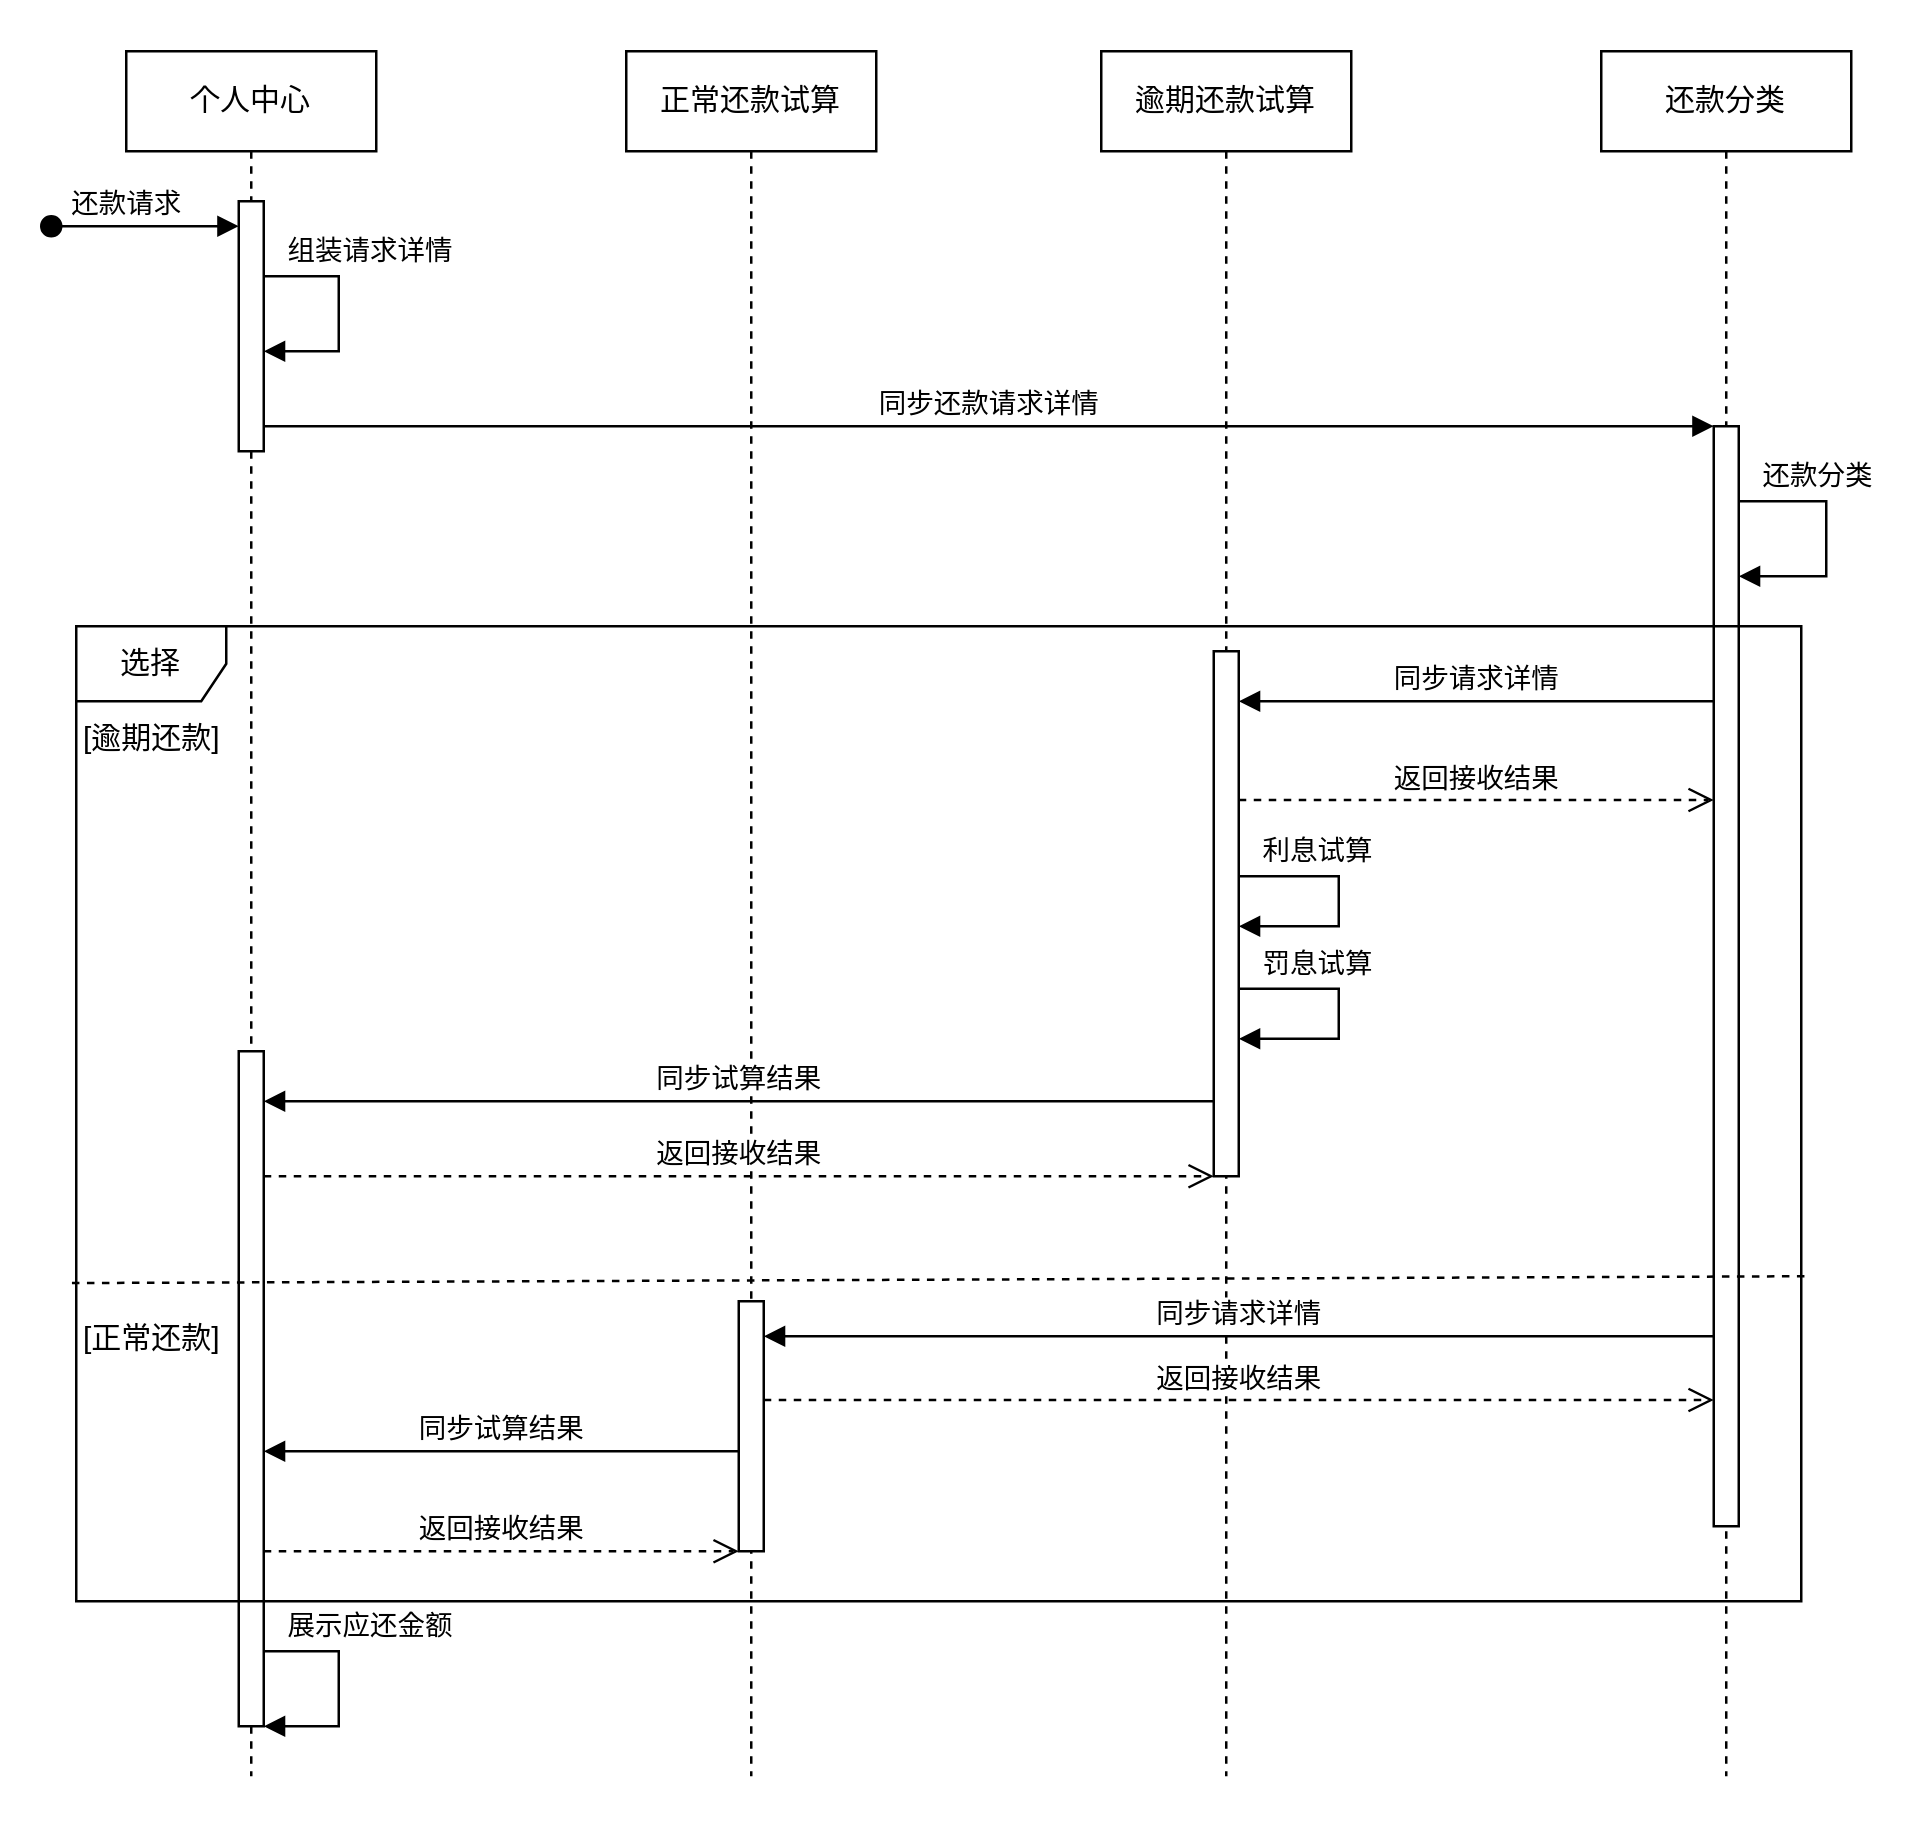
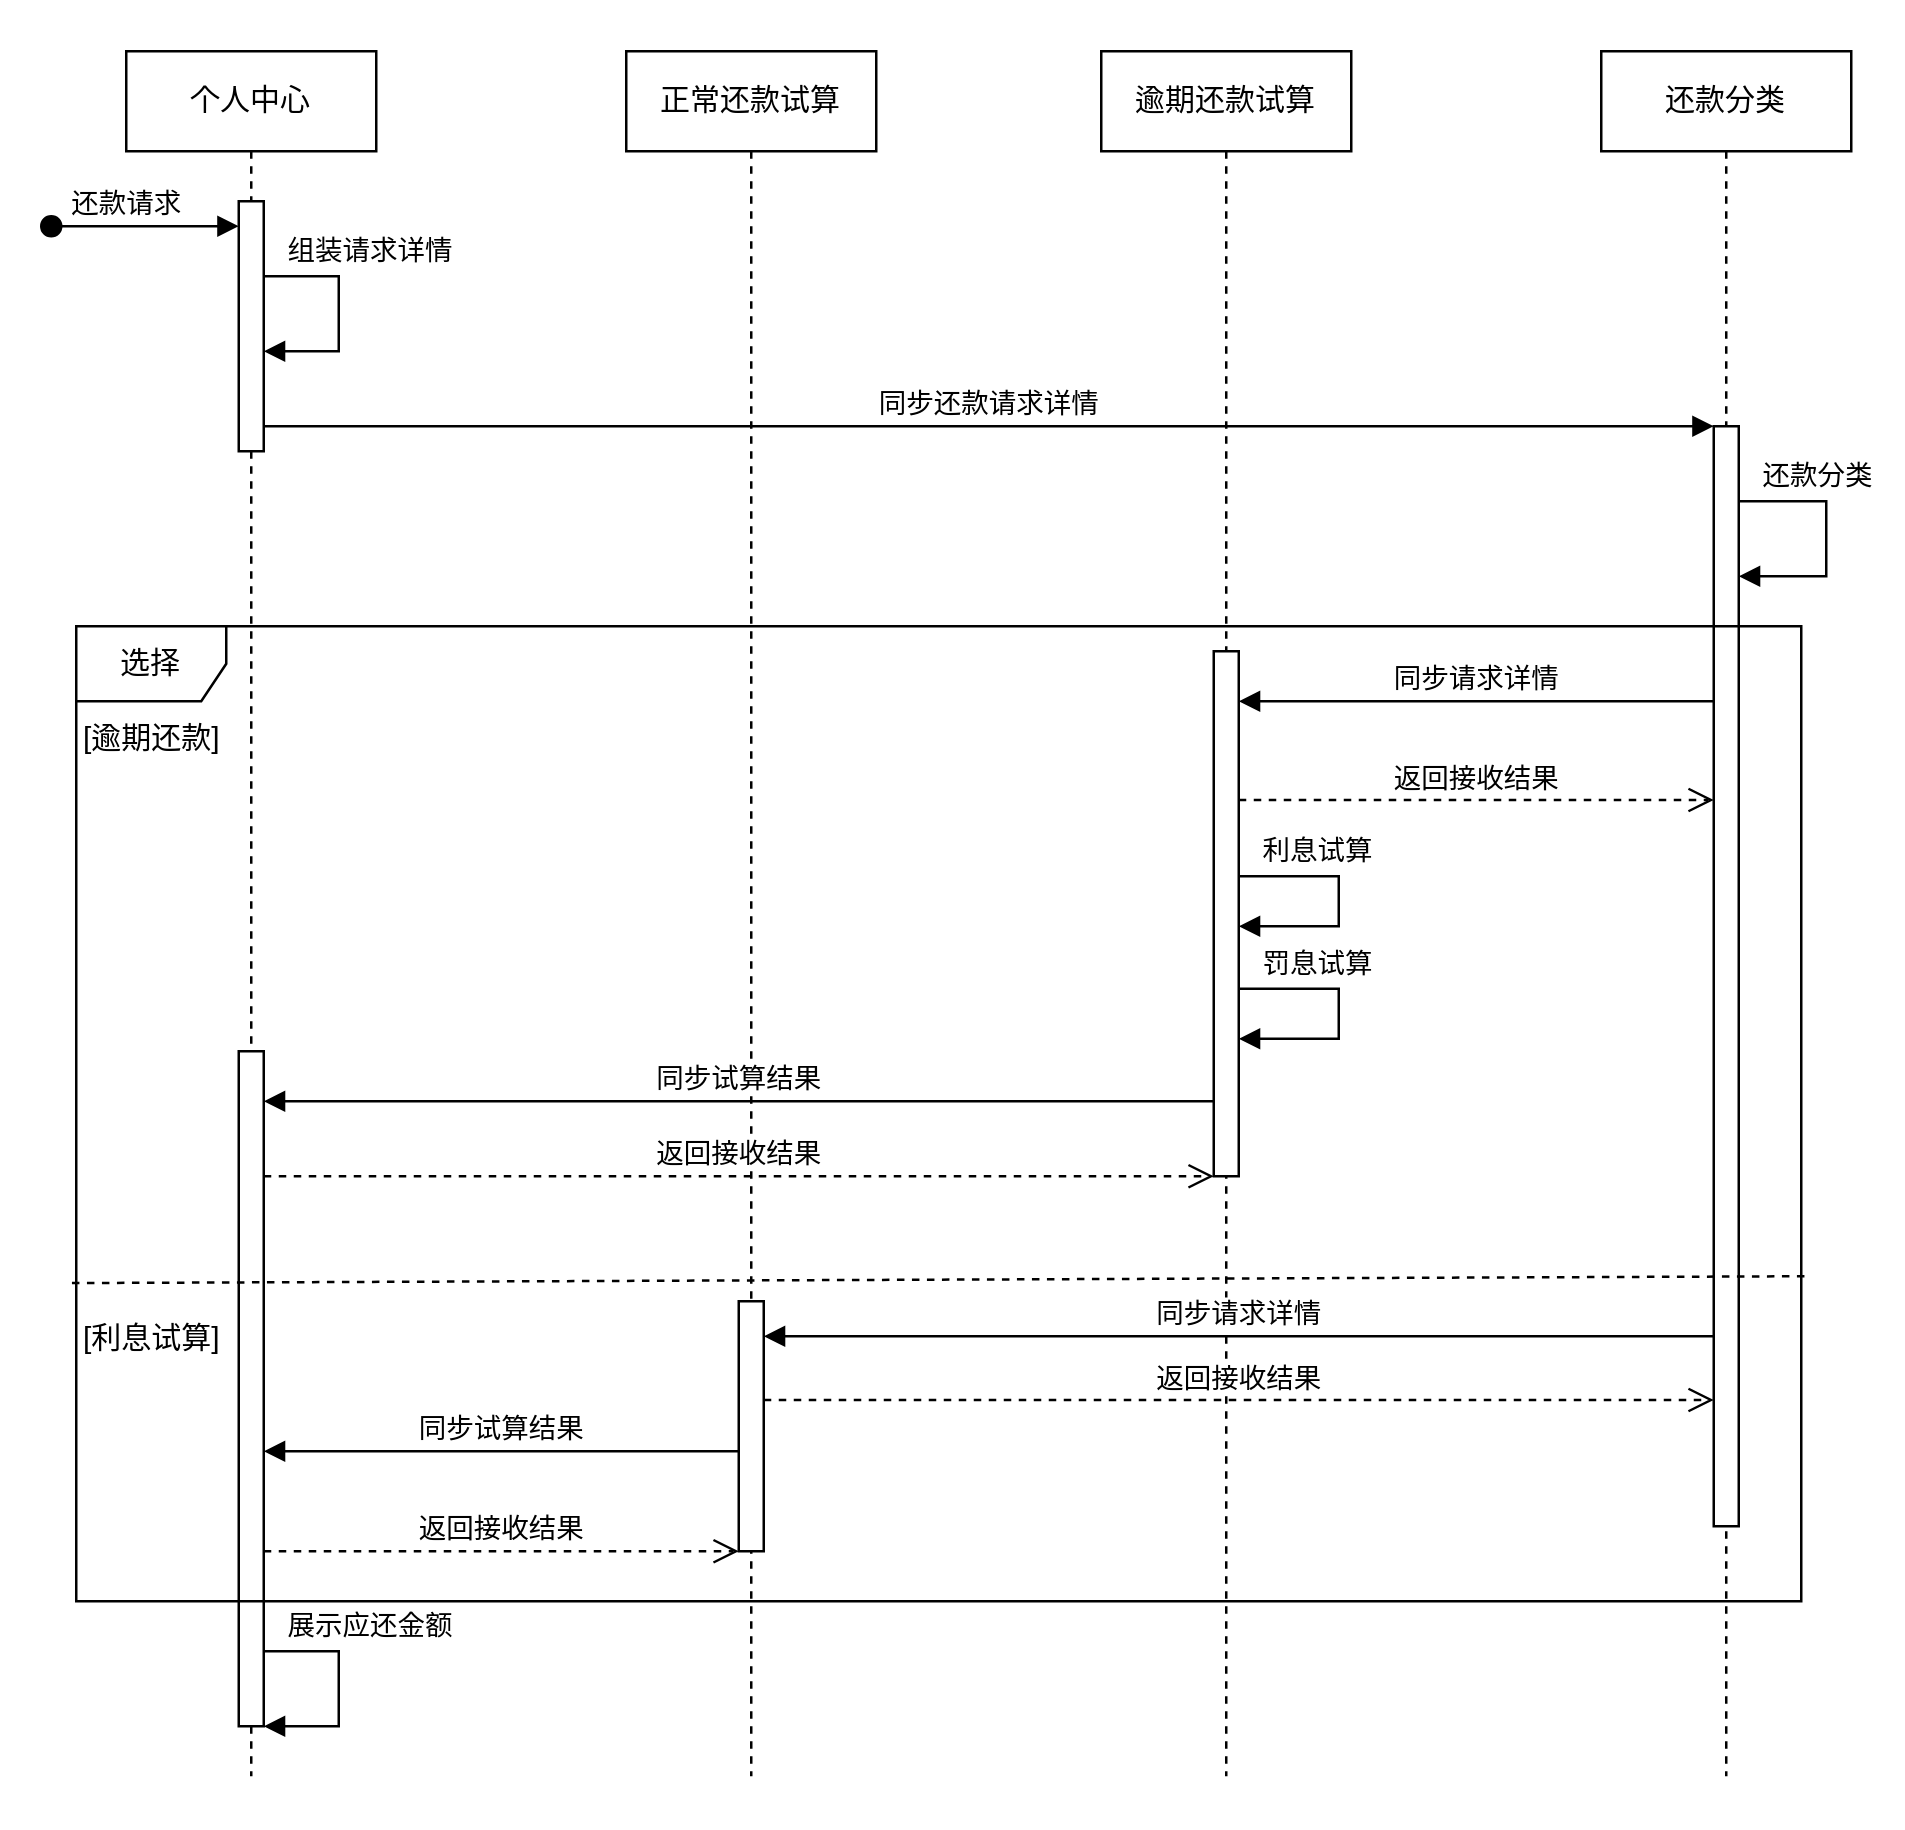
node "[正常还款]": label "[正常还款]" -> "[利息试算]"
